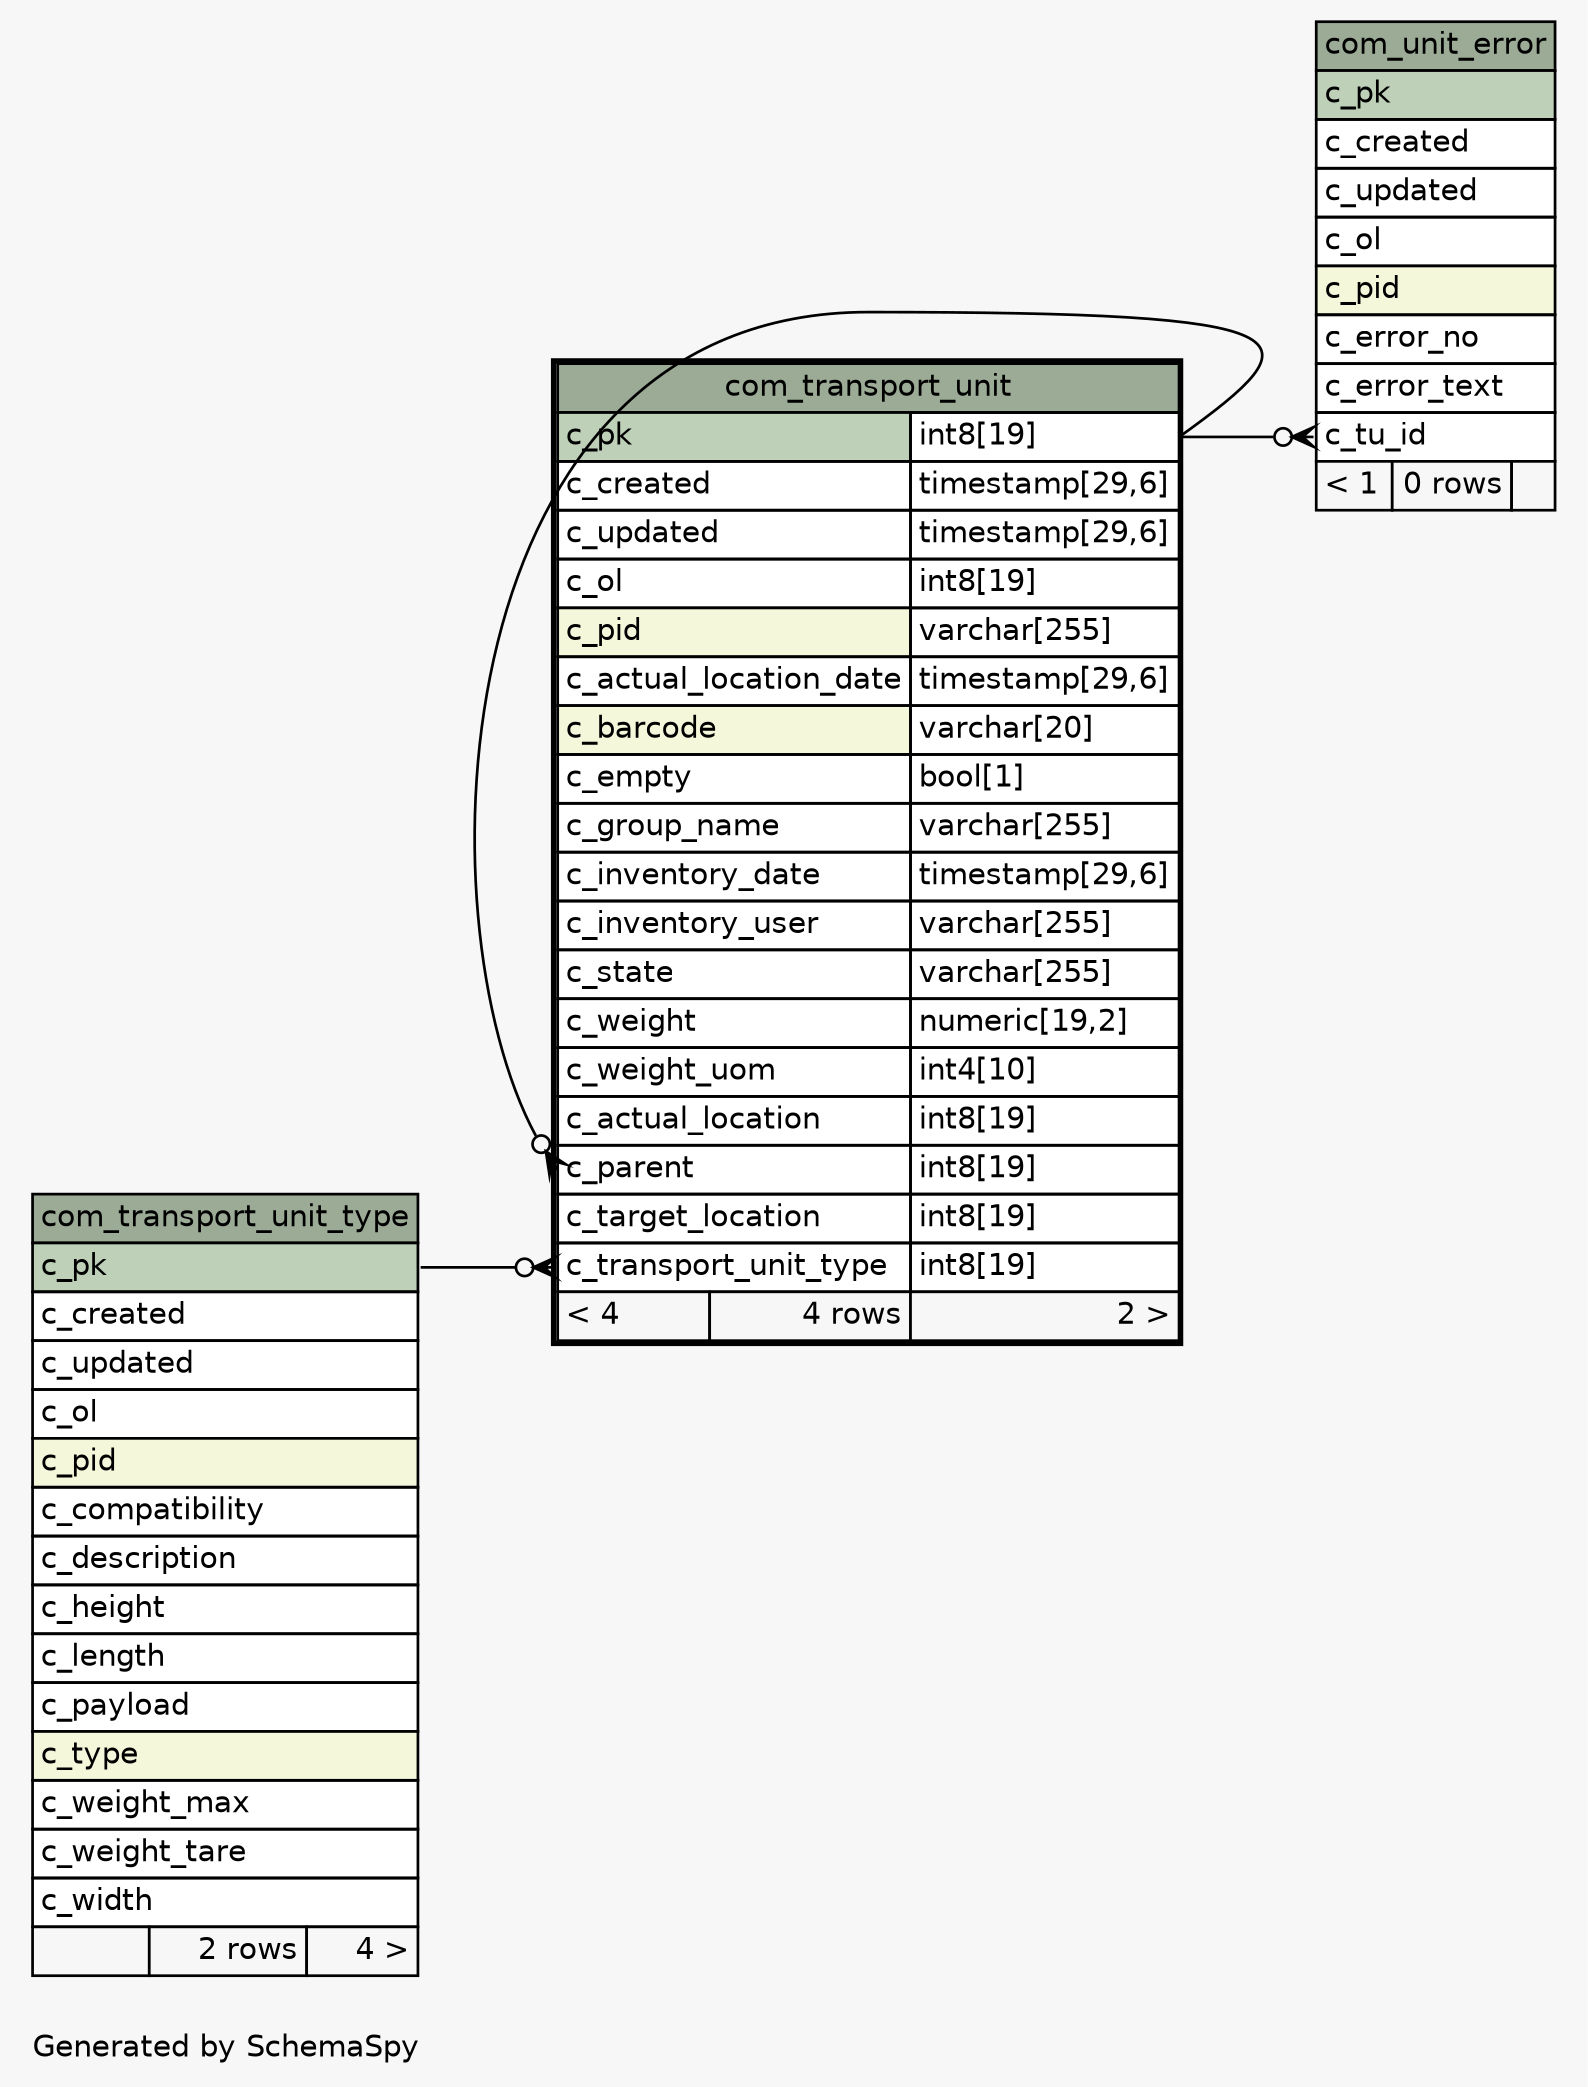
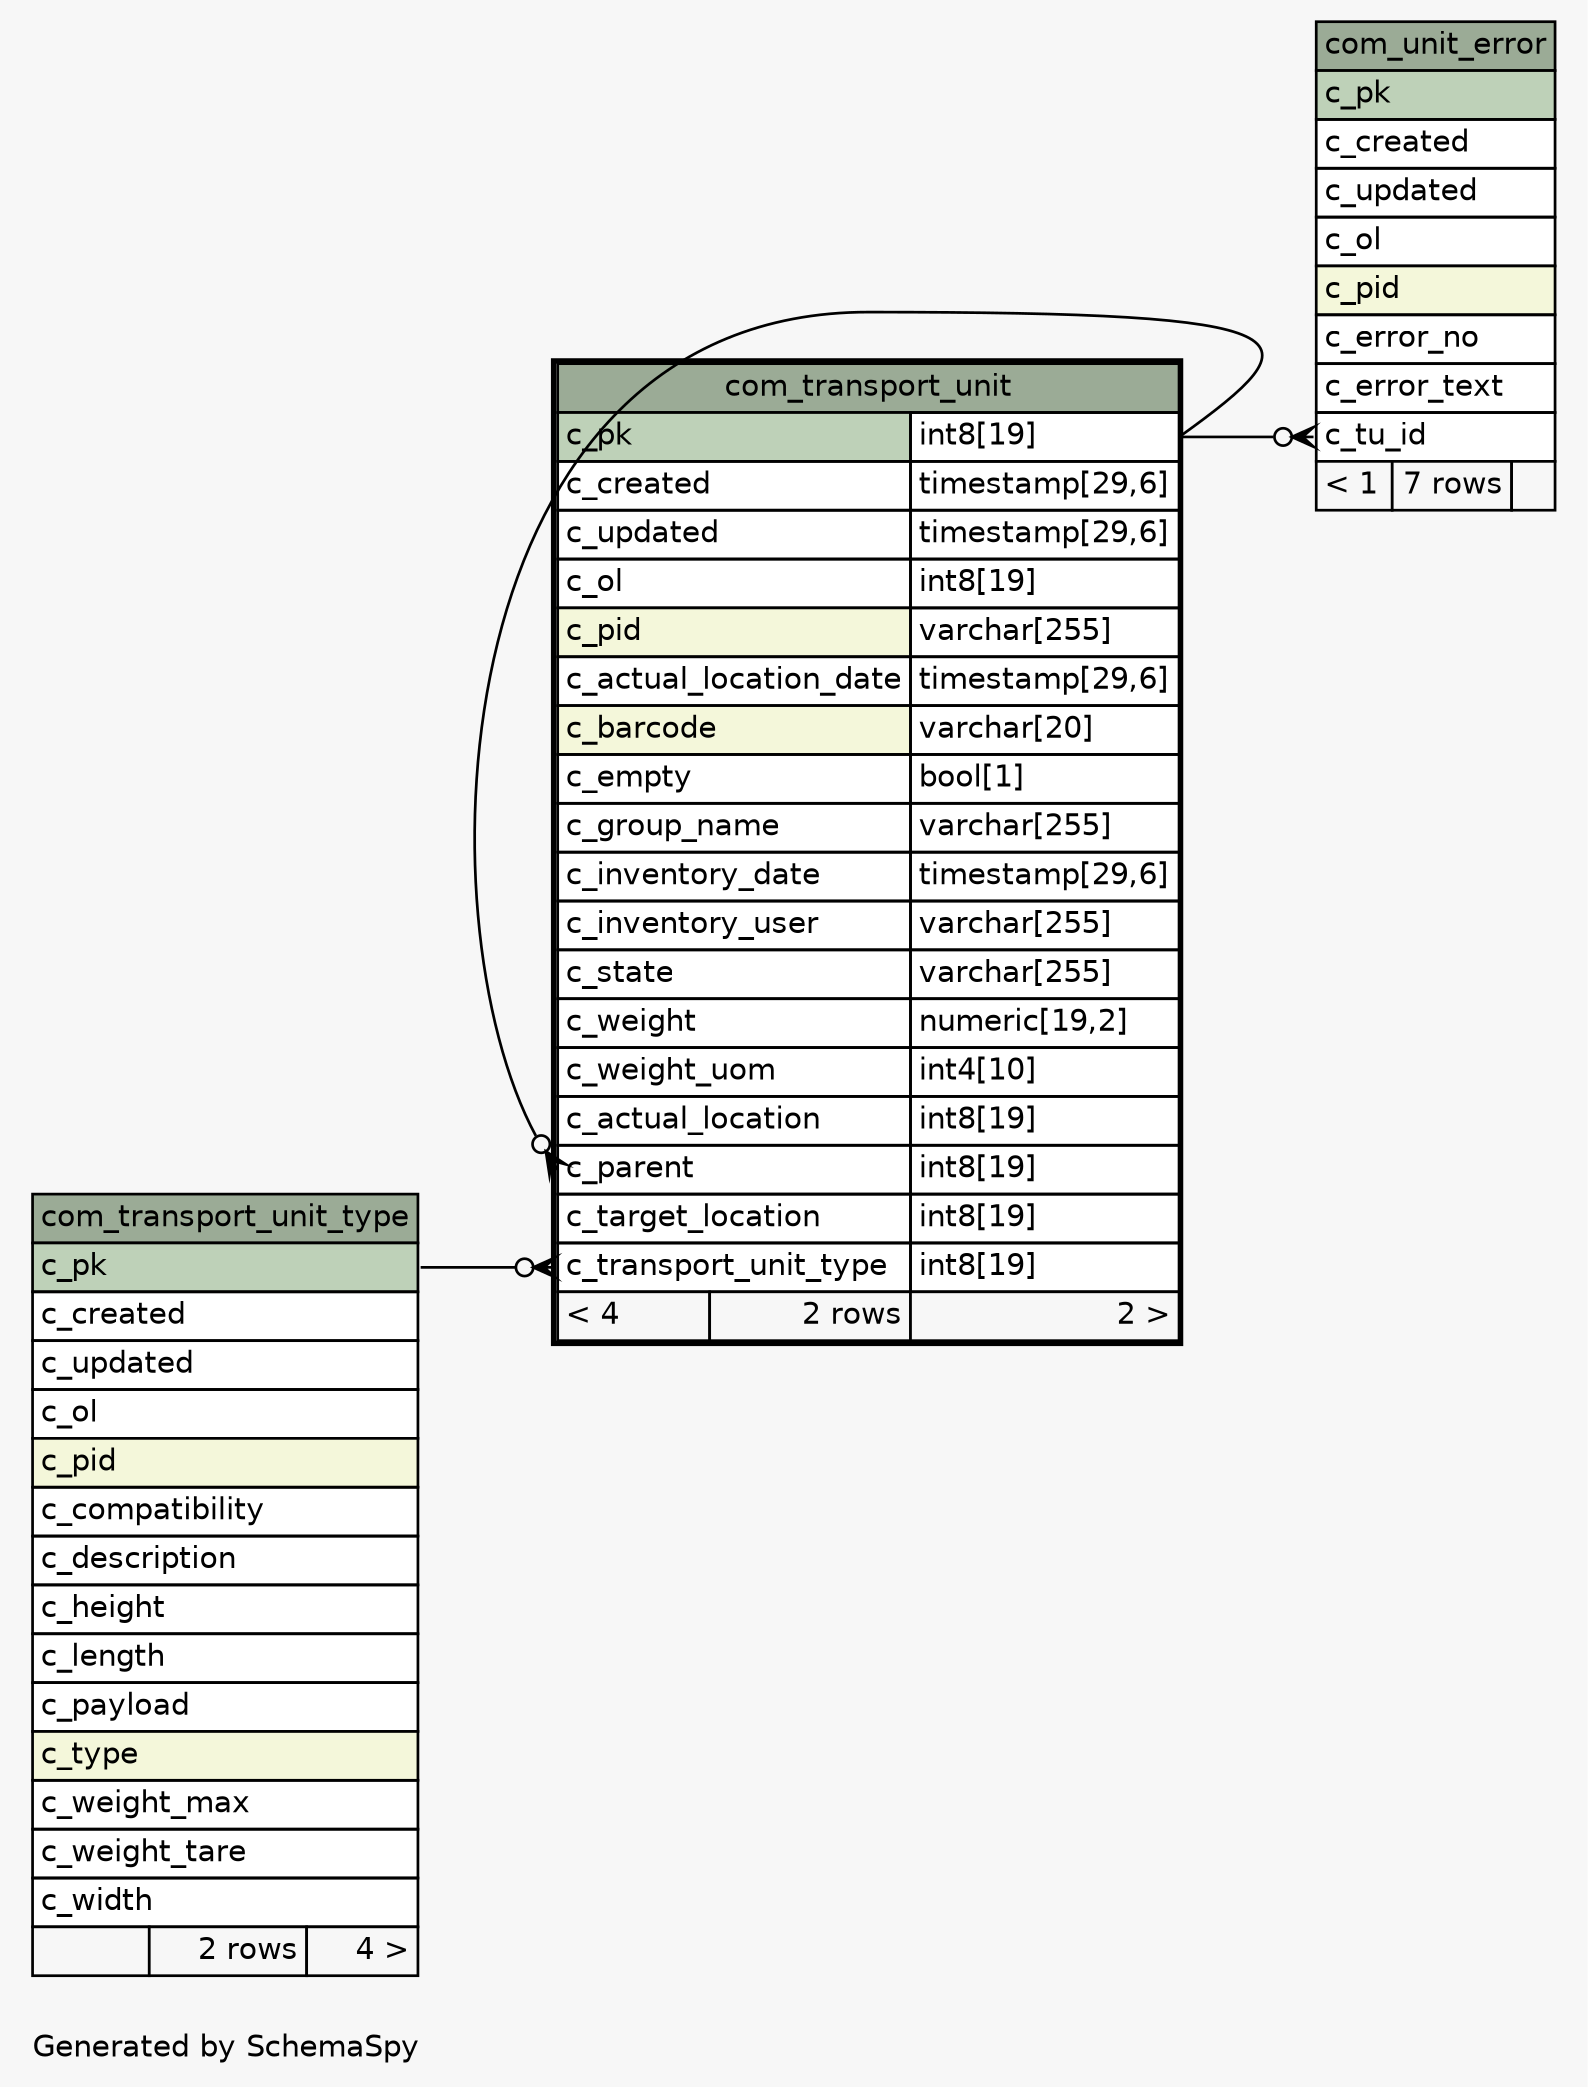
node "com_unit_error": text "0 rows" -> "7 rows"
node "com_transport_unit": text "4 rows" -> "2 rows"
